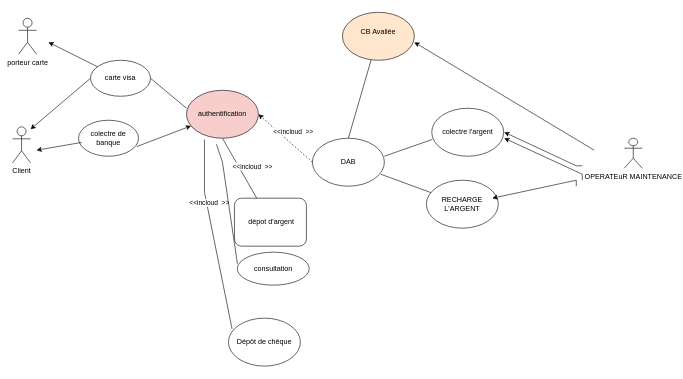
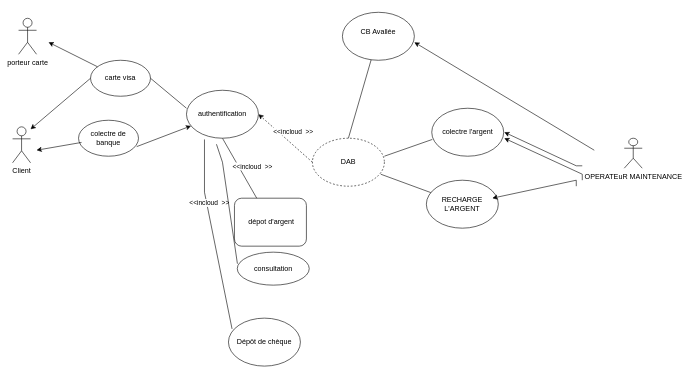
node "CB Avallée": fillcolor #ffe6cc -> #ffffff
node "authentification": fillcolor #f8cecc -> #ffffff
node "DAB": style solid -> dashed
